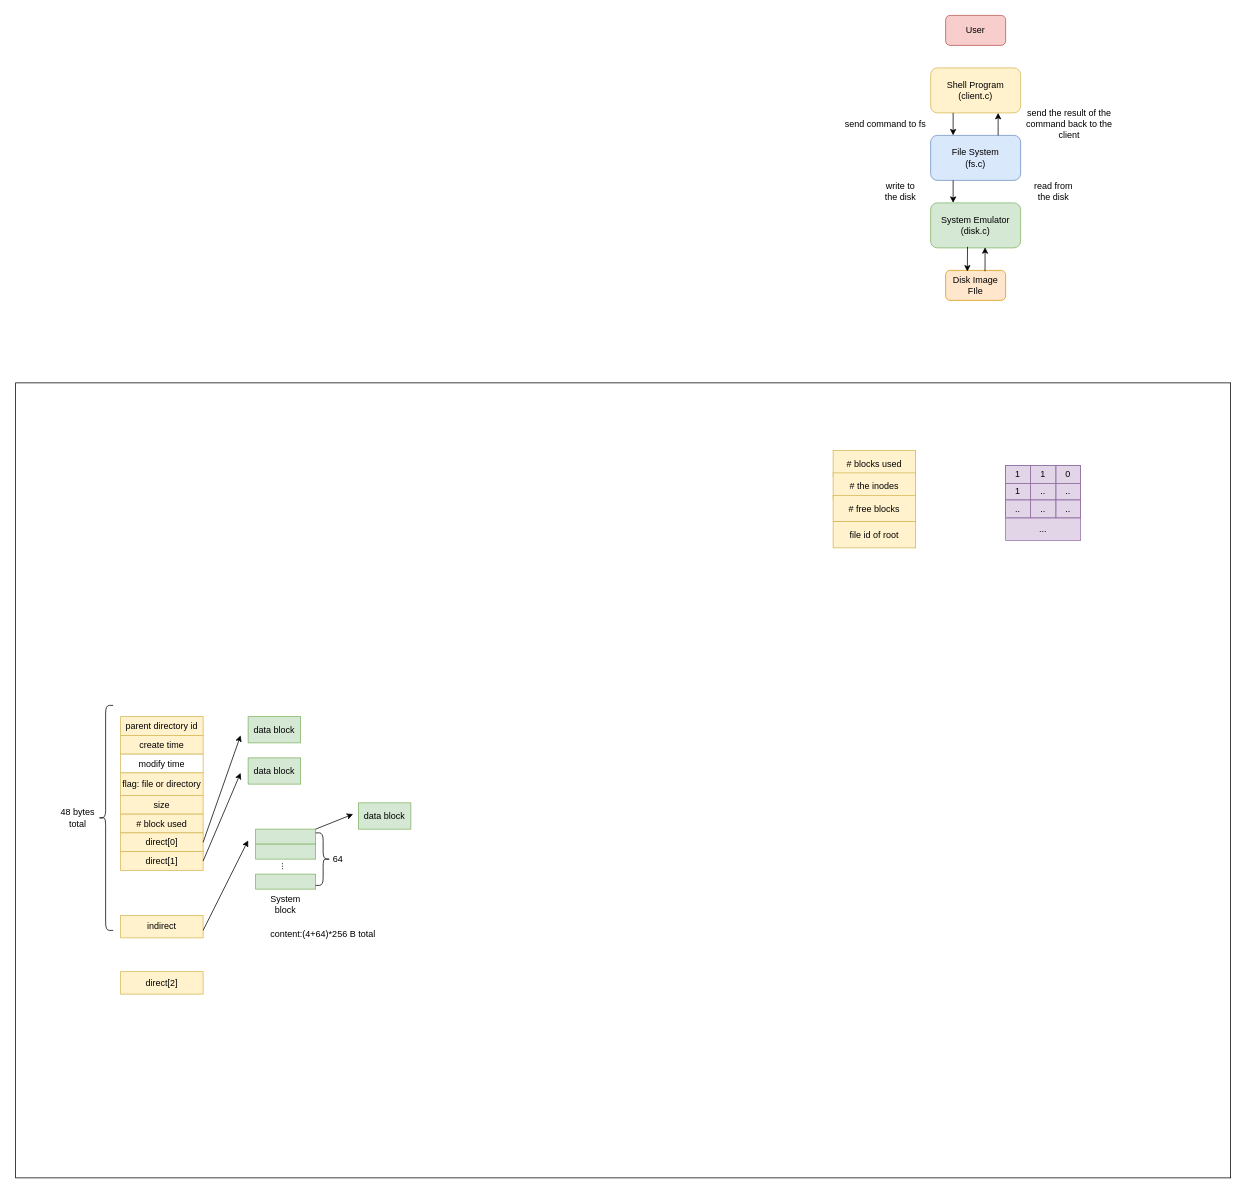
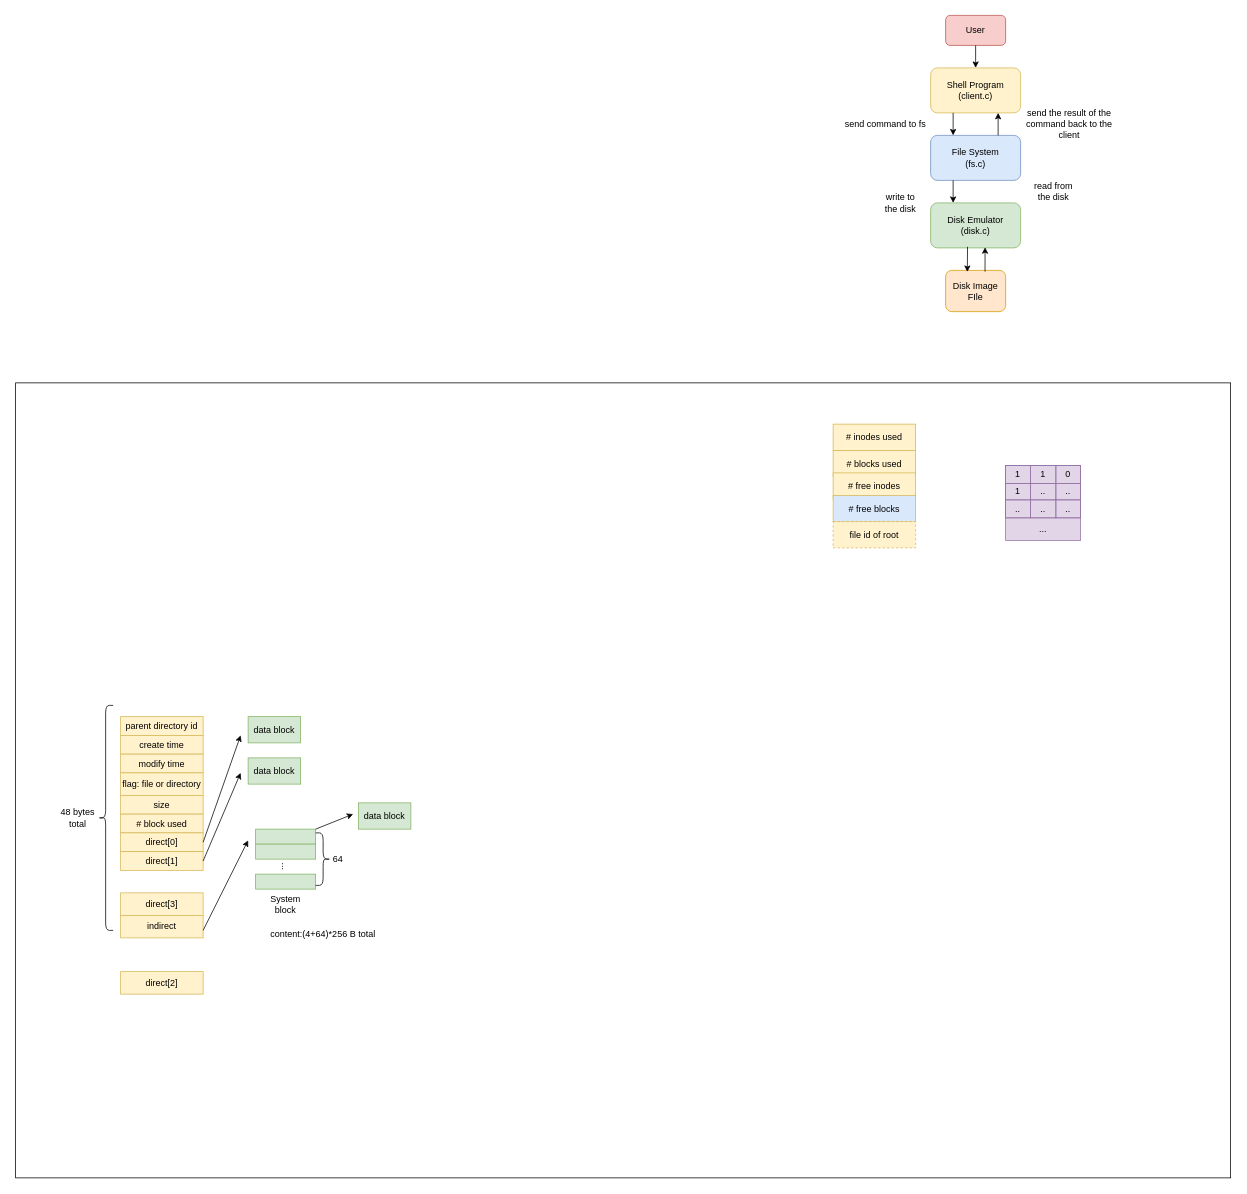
edge "User" -> "Shell Program (client.c)": added
node "write to the disk": moved (900, 192) -> (900, 203)
node "System Emulator (disk.c)": label "System Emulator (disk.c)" -> "Disk Emulator (disk.c)"
node "Disk Image FIle": size 60x30 -> 60x41
node "# inodes used": added
node "# the inodes": label "# the inodes" -> "# free inodes"
node "# free blocks": fillcolor #fff2cc -> #dae8fc
node "file id of root": style solid -> dashed
node "modify time": fillcolor #ffffff -> #fff2cc
node "direct[3]": added
